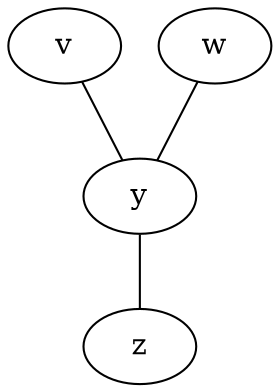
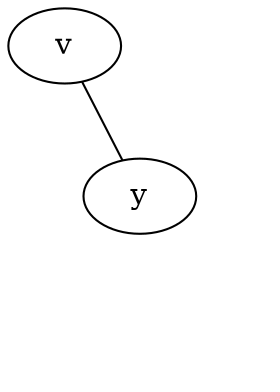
node "w": removed
node "z": removed
